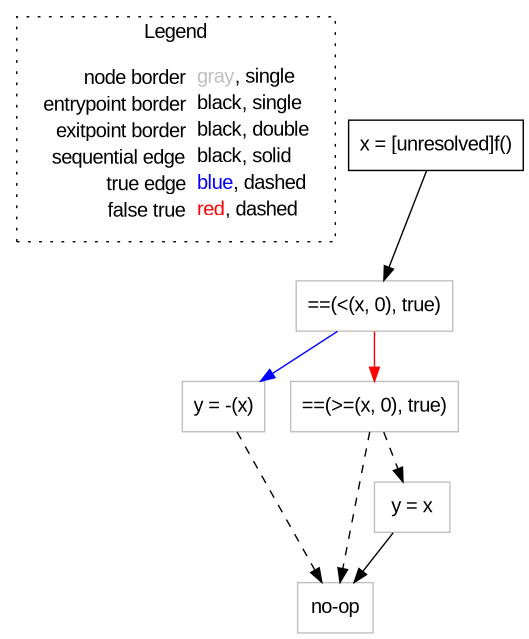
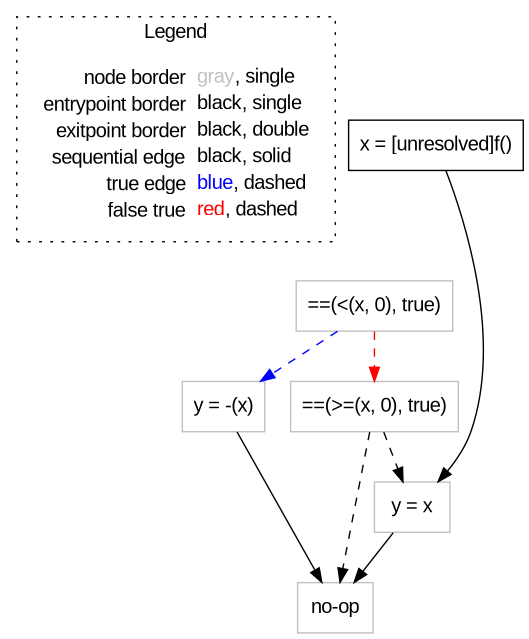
edge "x = [unresolved]f()" -> "==(<(x, 0), true)": now "x = [unresolved]f()" -> "y = x"
edge "==(<(x, 0), true)" -> "==(>=(x, 0), true)": style solid -> dashed
edge "==(<(x, 0), true)" -> "y = -(x)": style solid -> dashed
edge "y = -(x)" -> "no-op": style dashed -> solid
